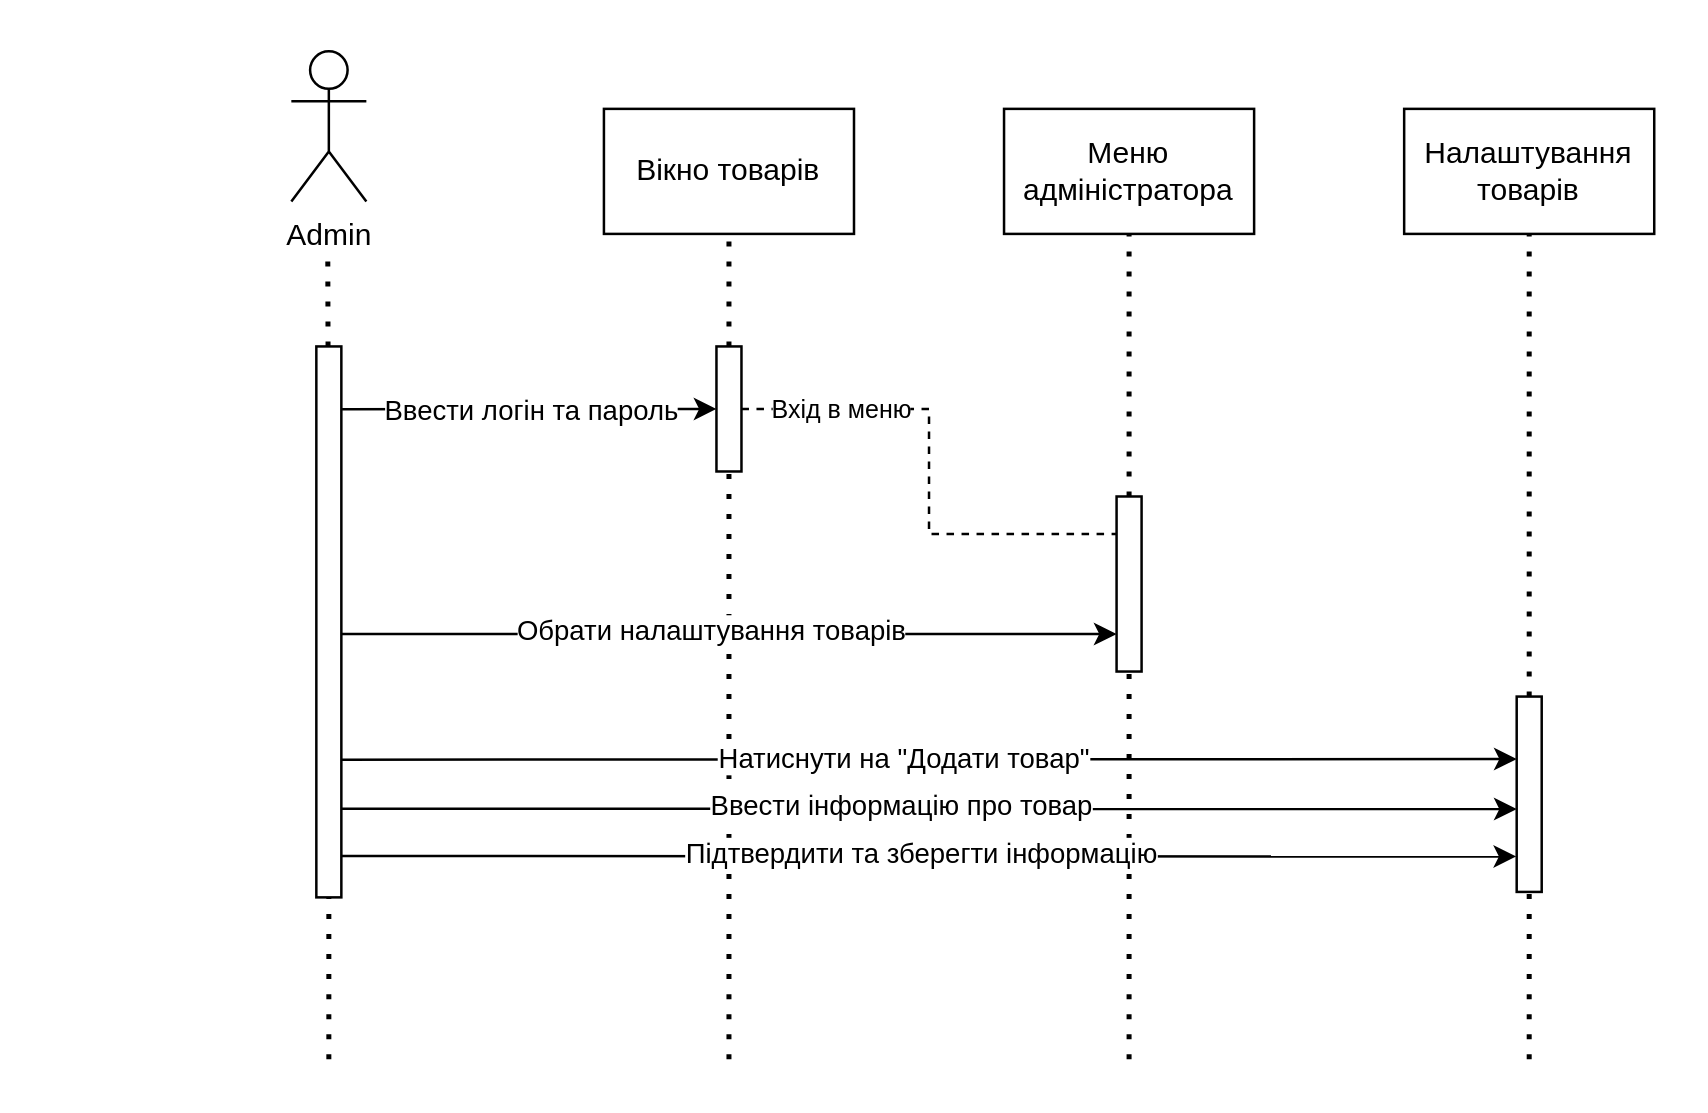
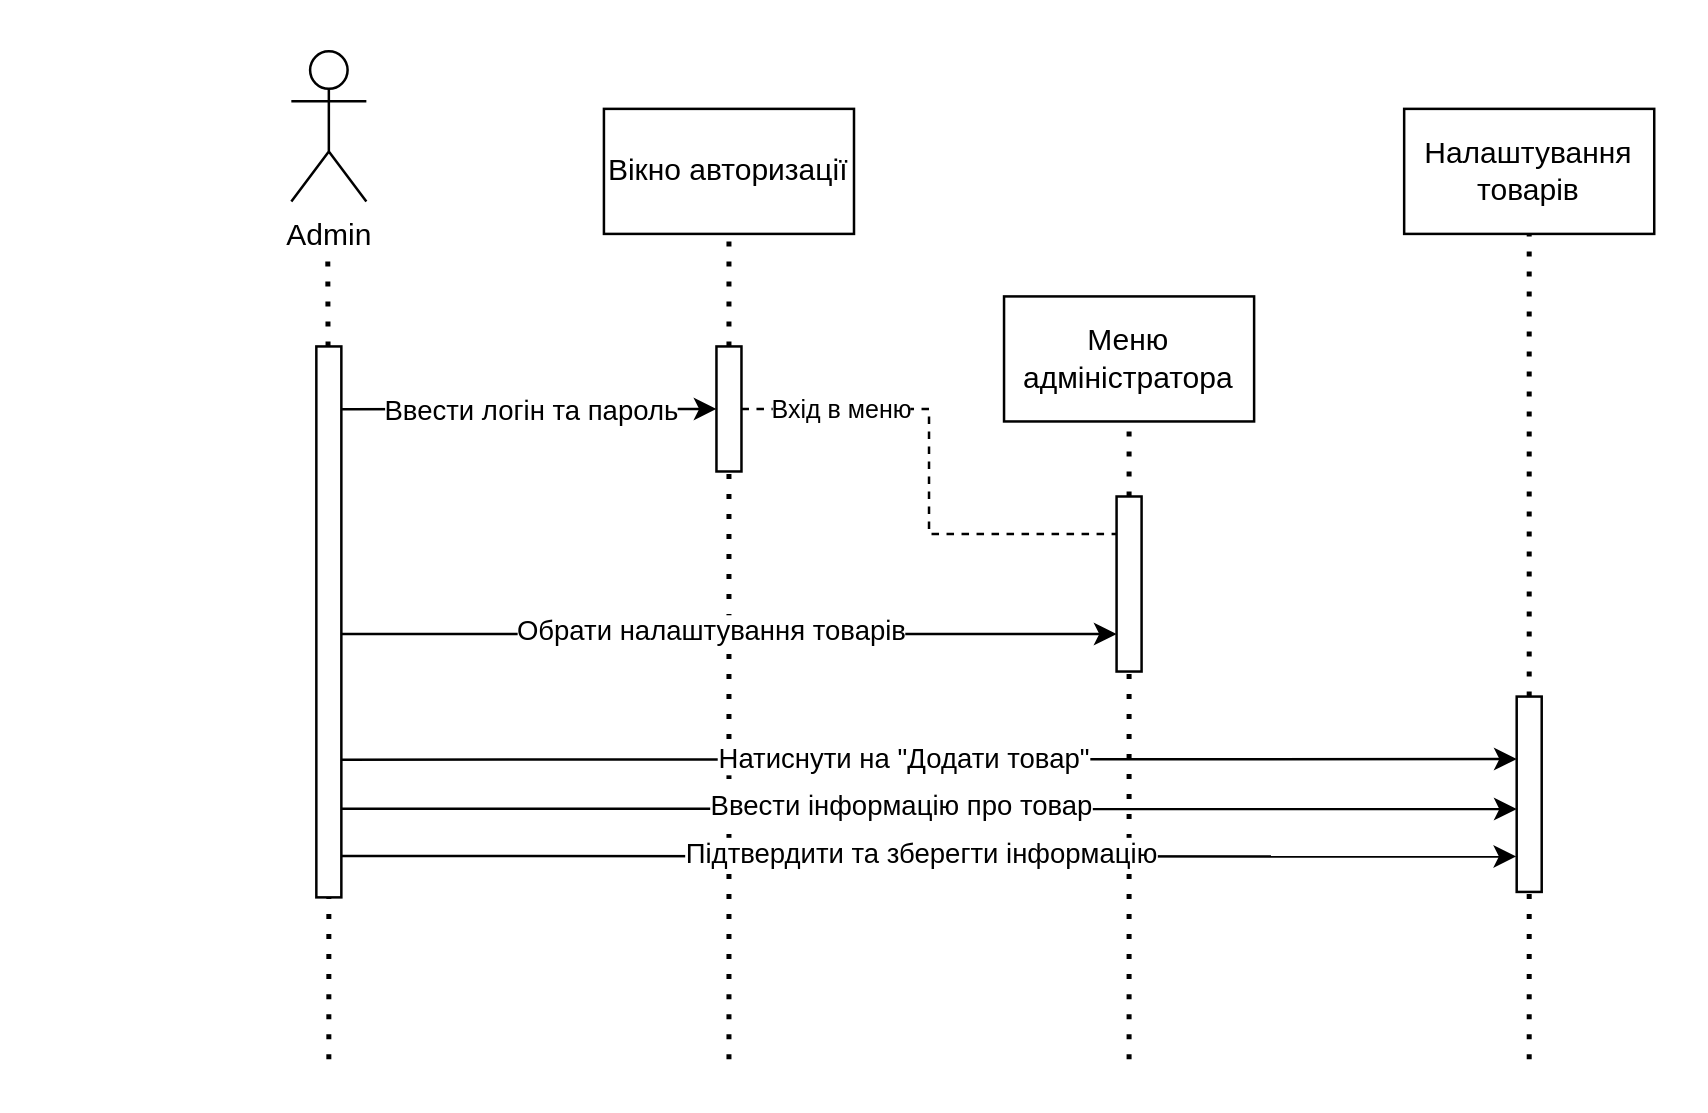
node "Вікно товарів": label "Вікно товарів" -> "Вікно авторизації"
node "Меню адміністратора": moved (1129, 171) -> (1129, 359)
